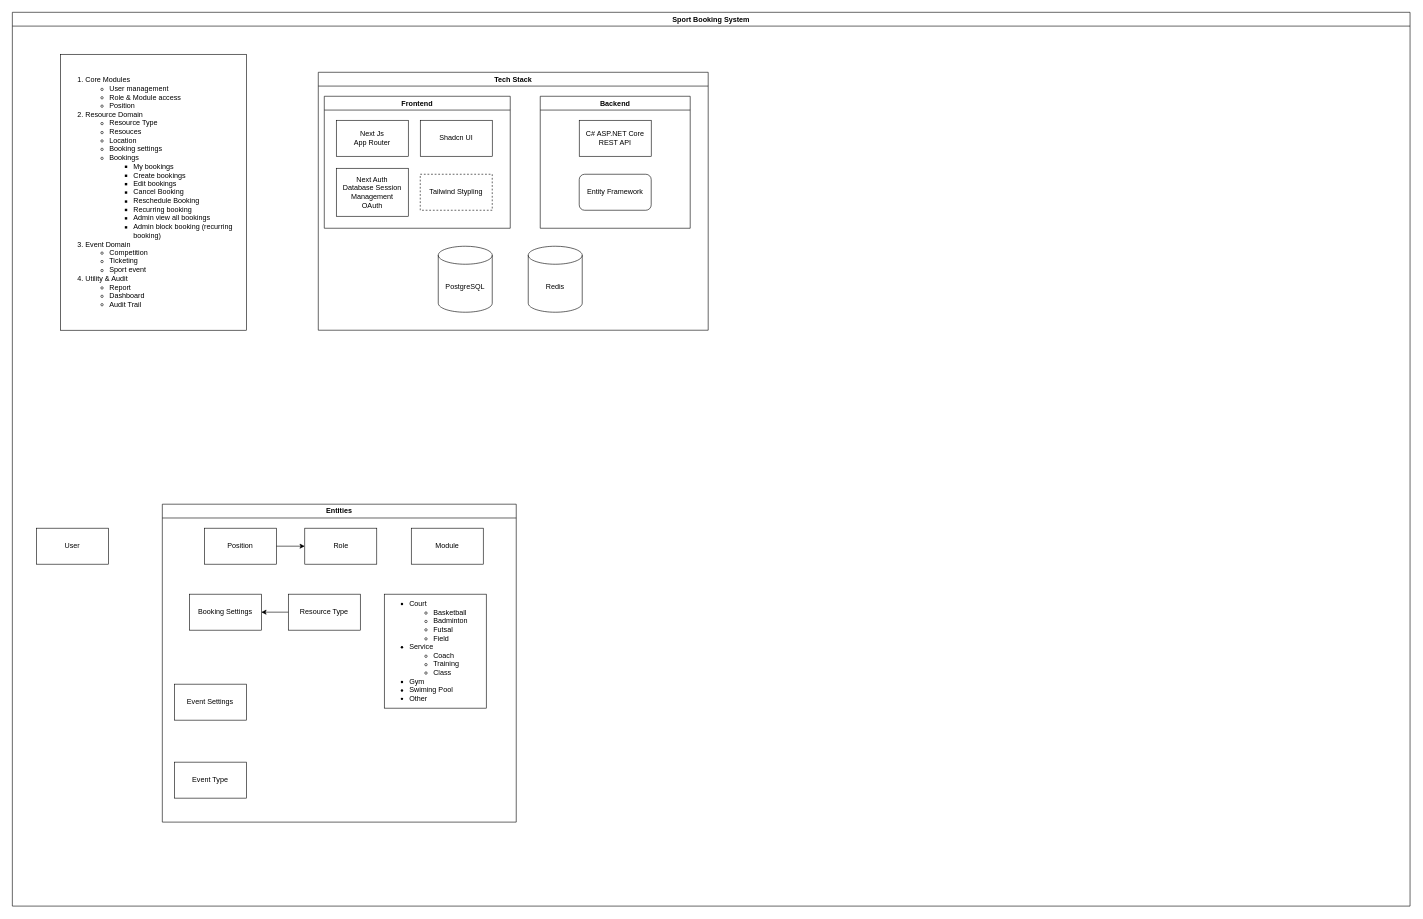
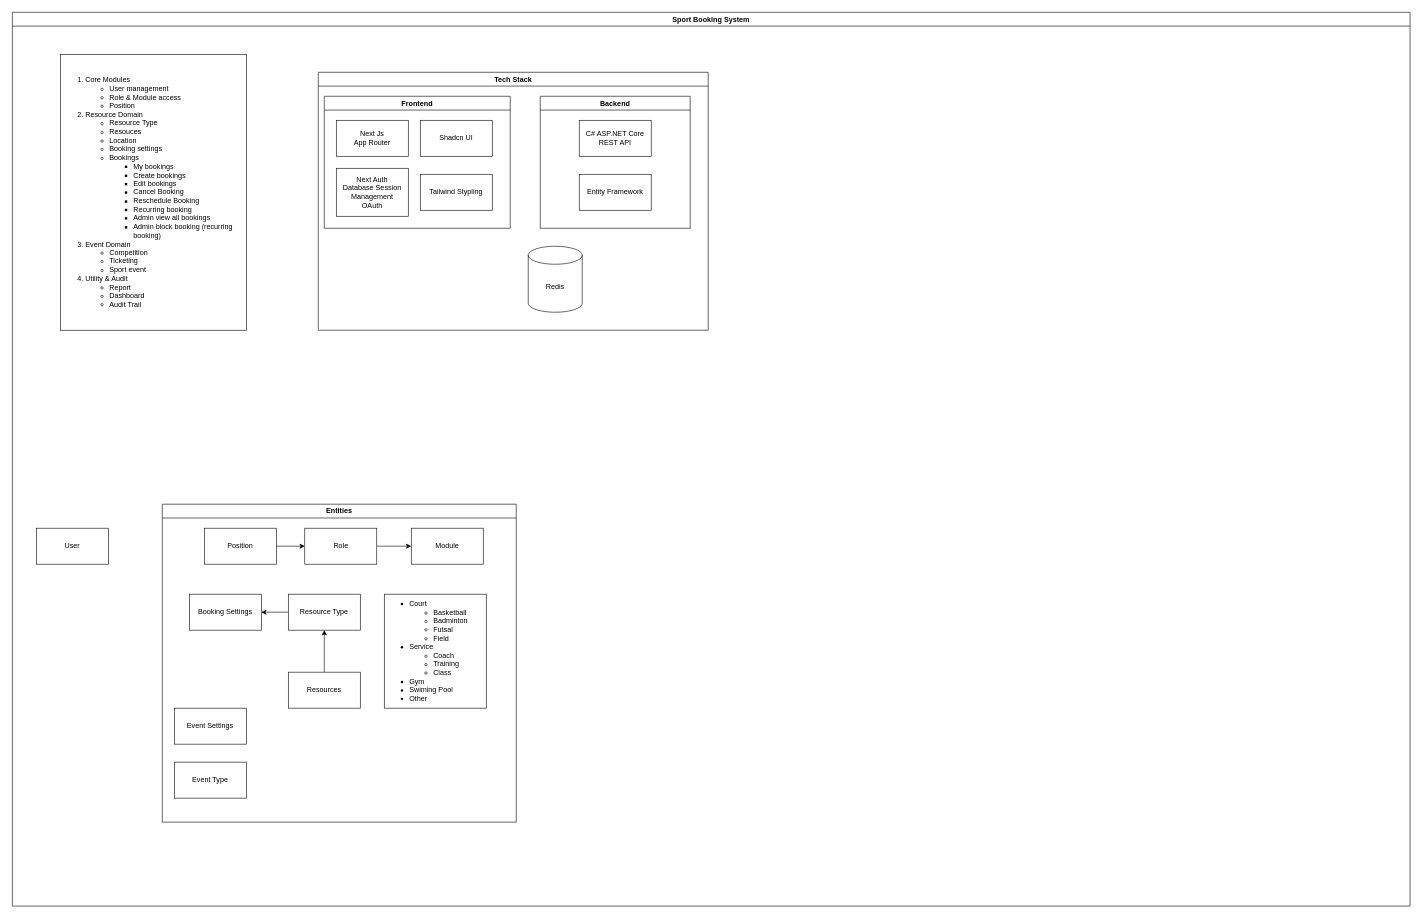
node "Tailwind Stypling": style dashed -> solid
node "Entity Framework": shape rounded rectangle -> rectangle
node "PostgreSQL": removed
edge "Role" -> "Module": added
edge "Resources" -> "Resource Type": added
node "Resources": added
node "Event Settings": moved (210, 702) -> (210, 726)
